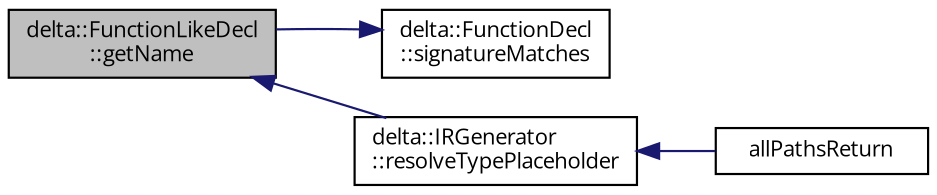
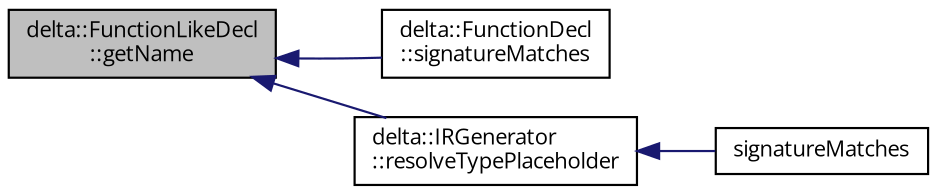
edge "delta::FunctionLikeDecl ::getName" -> "delta::FunctionDecl ::signatureMatches": reversed
node "allPathsReturn": label "allPathsReturn" -> "signatureMatches"
